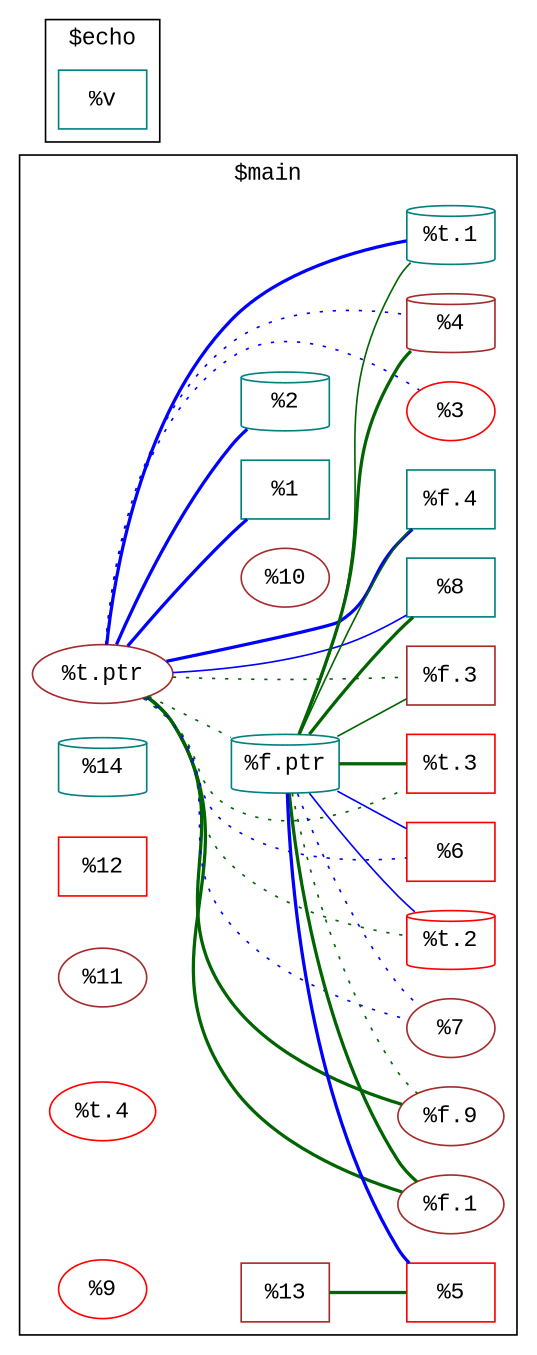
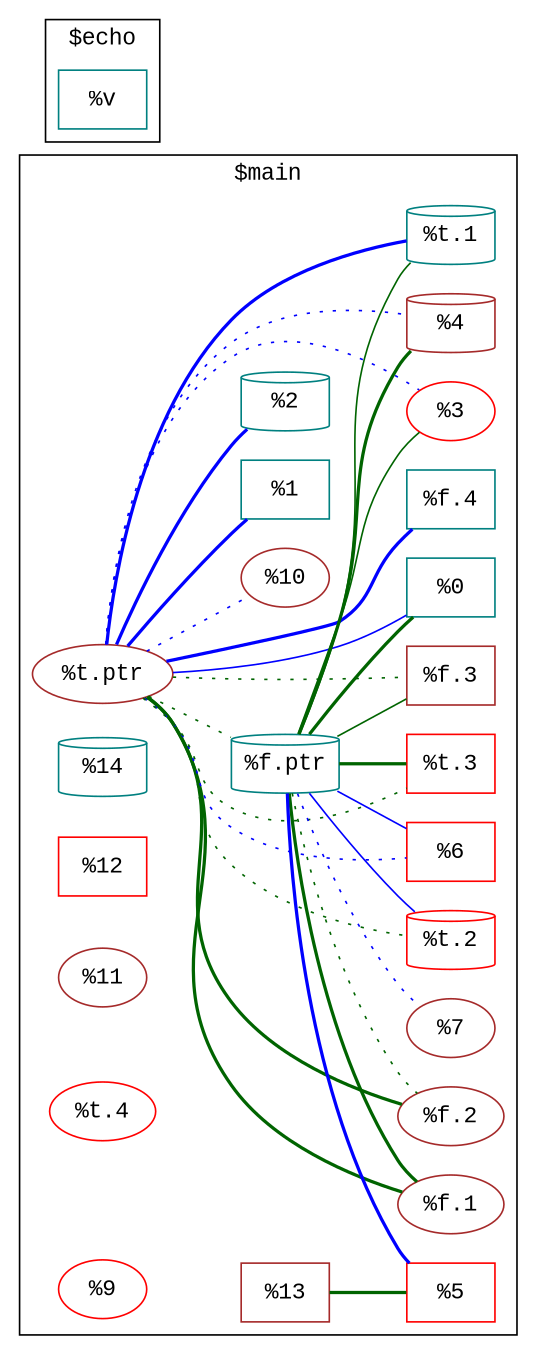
node "%8": label "%8" -> "%0"
edge "%f.4" -- "%f.ptr": now "%3" -- "%f.ptr"
edge "%t.ptr" -- "%7": now "%t.ptr" -- "%10"
node "%f.9": label "%f.9" -> "%f.2"
